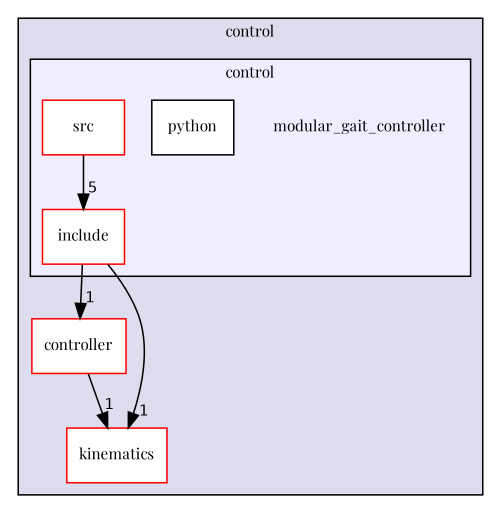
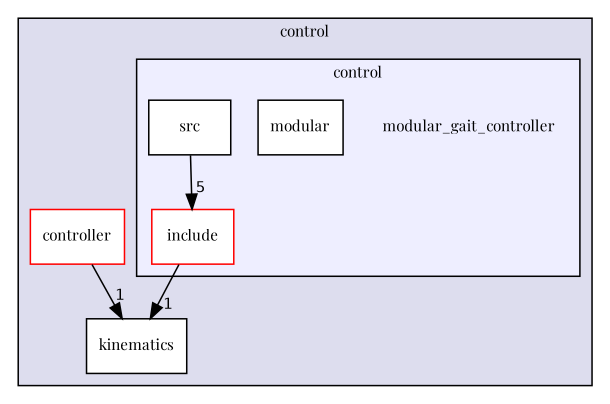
node "src": color red -> black
node "python": label "python" -> "modular"
edge "include" -> "controller": removed
node "kinematics": color red -> black
